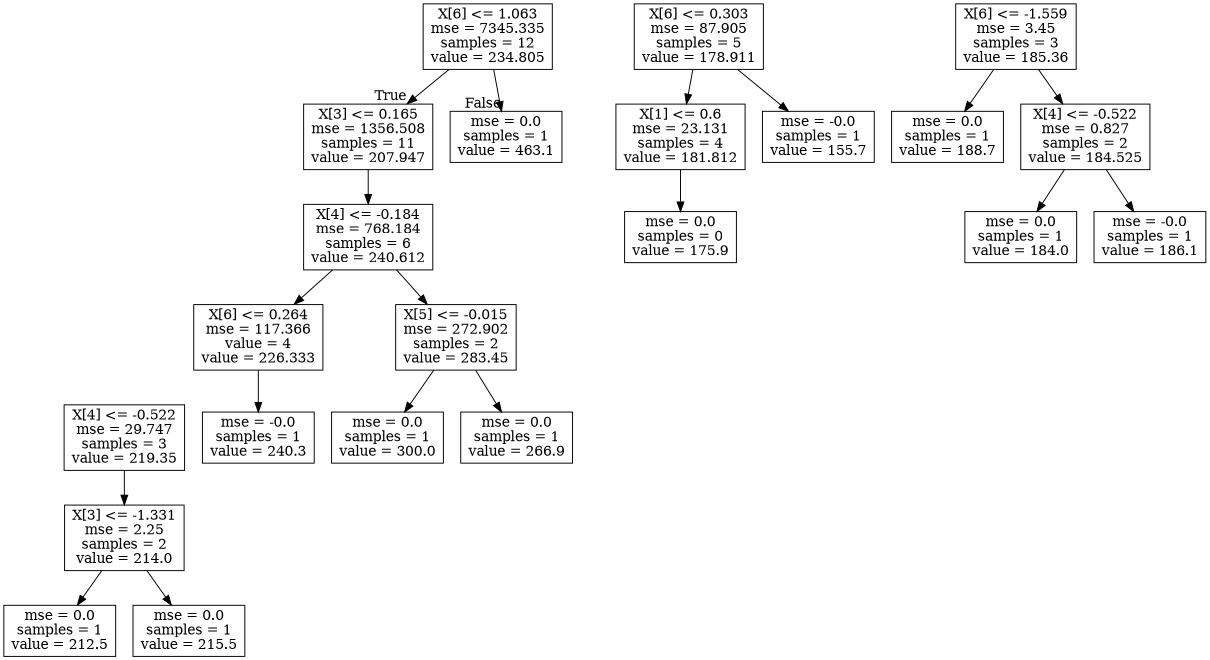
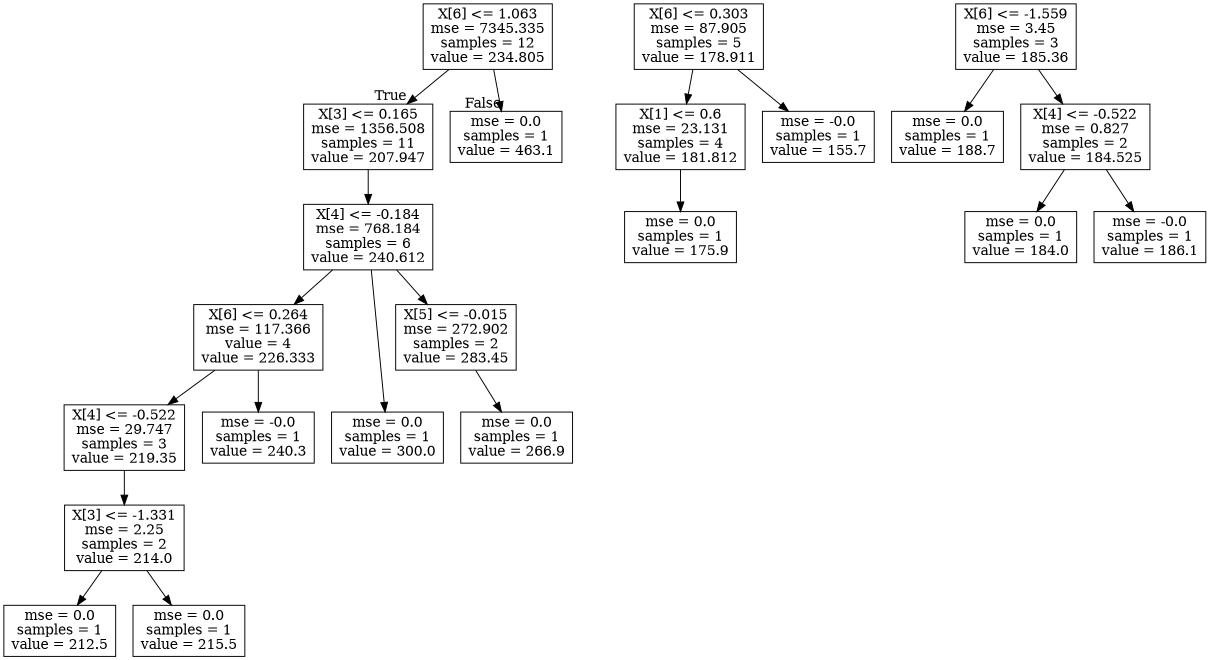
node "mse = 0.0 samples = 0 value = 175.9": label "mse = 0.0 samples = 0 value = 175.9" -> "mse = 0.0 samples = 1 value = 175.9"
edge "X[6] <= 0.264 mse = 117.366 value = 4 value = 226.333" -> "X[4] <= -0.522 mse = 29.747 samples = 3 value = 219.35": added
edge "X[5] <= -0.015 mse = 272.902 samples = 2 value = 283.45" -> "mse = 0.0 samples = 1 value = 300.0": now "X[4] <= -0.184 mse = 768.184 samples = 6 value = 240.612" -> "mse = 0.0 samples = 1 value = 300.0"
